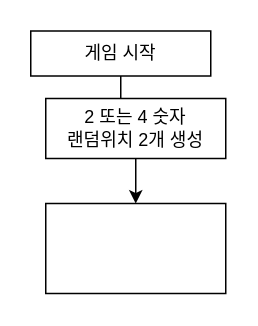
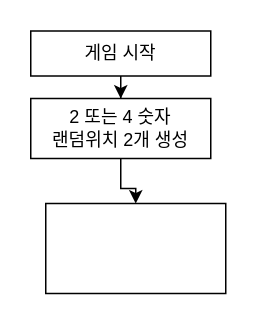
node "2 또는 4 숫자 랜덤위치 2개 생성": moved (136, 128) -> (121, 128)
